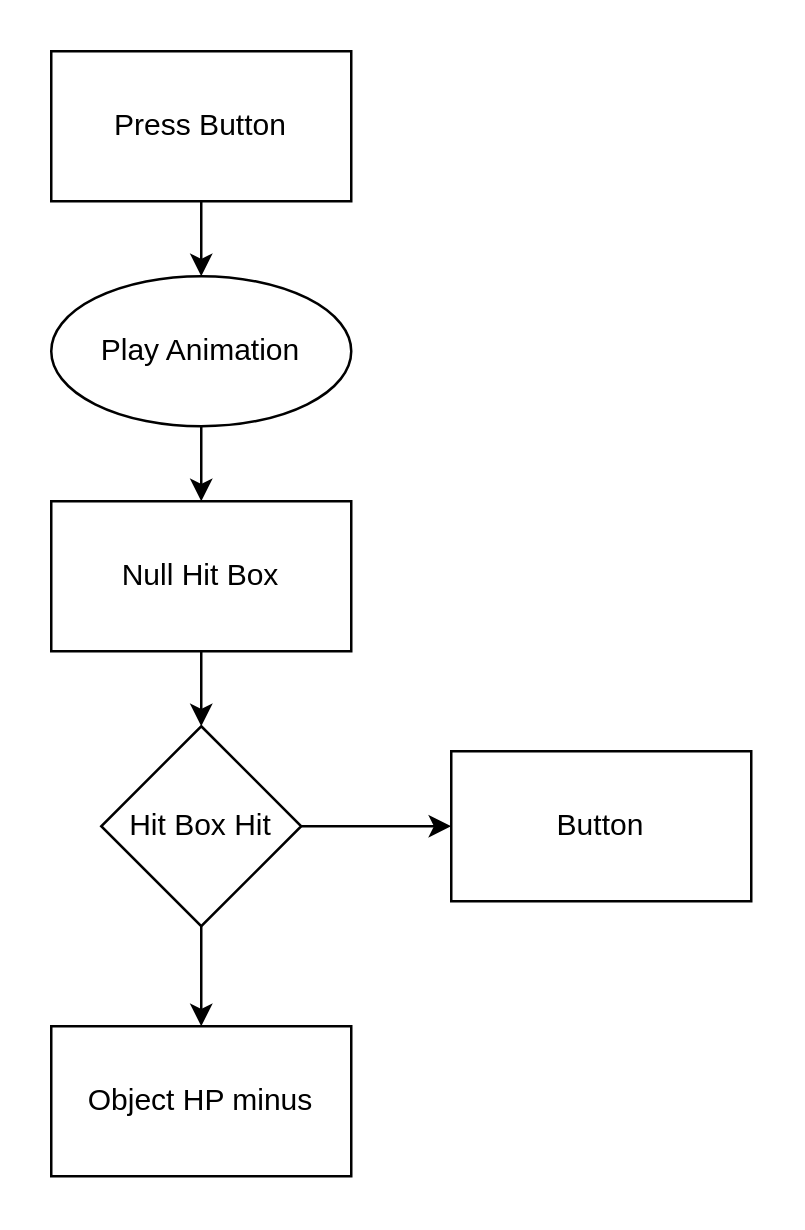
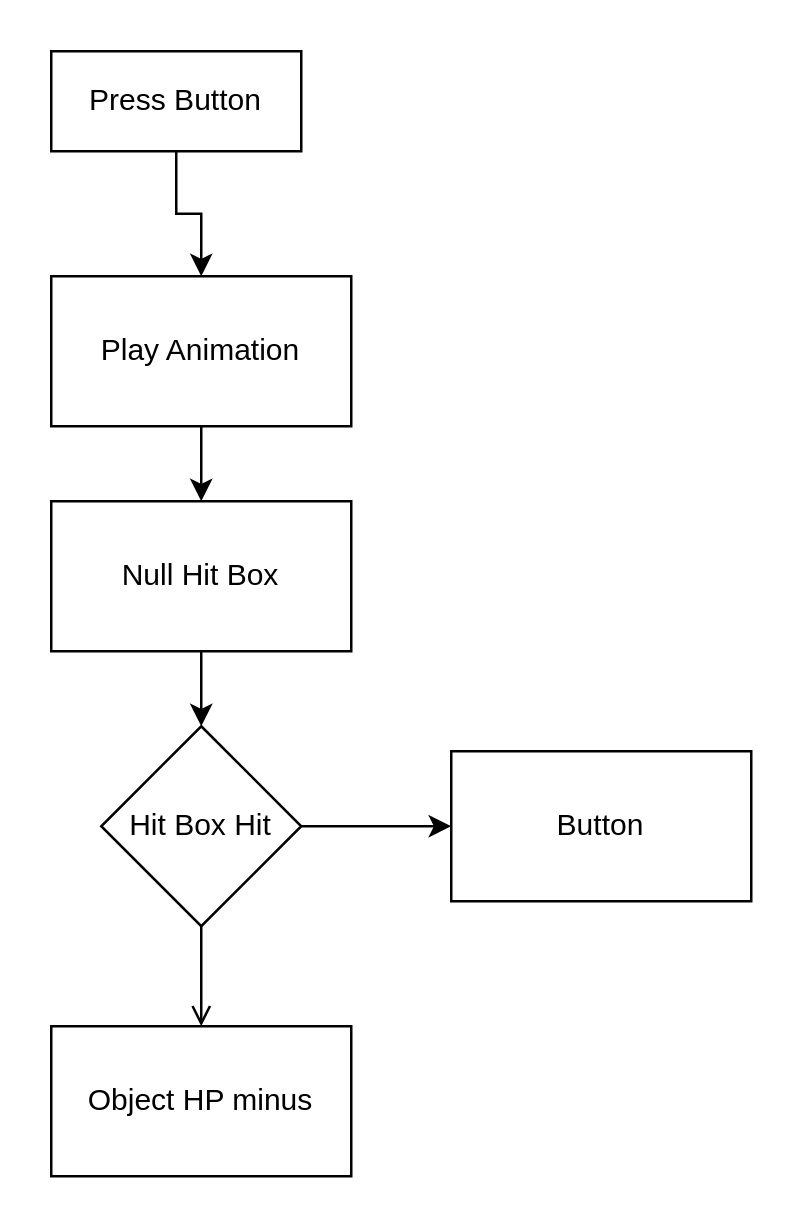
node "Press Button": size 300x150 -> 250x100
node "Play Animation": shape ellipse -> rectangle
edge "Hit Box Hit" -> "Object HP minus": arrowhead classic -> open
